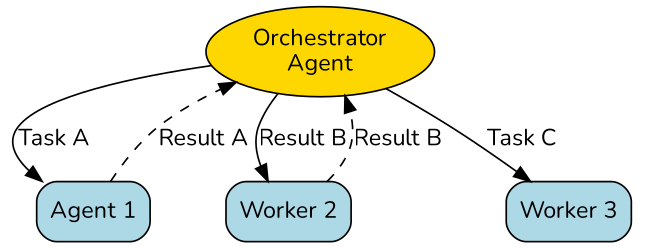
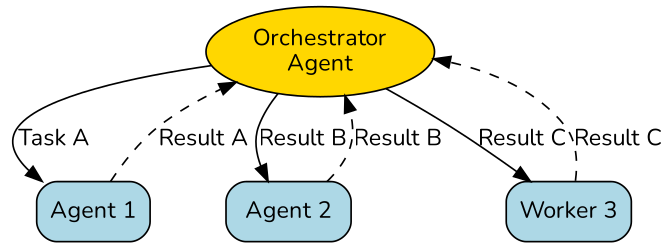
edge "Worker 3" -> "Orchestrator Agent": added, label "Result C"
edge "Orchestrator Agent" -> "Worker 3": label "Task C" -> "Result C"
node "Worker 2": label "Worker 2" -> "Agent 2"
